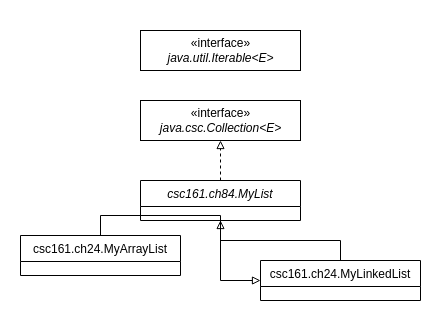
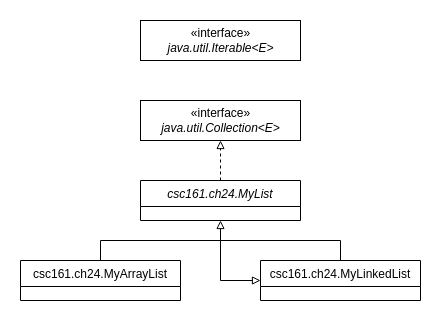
node "«interface» java.util.Iterable<E>": moved (221, 51) -> (221, 41)
node "«interface» java.csc.Collection<E>": label "«interface» java.csc.Collection<E>" -> "«interface» java.util.Collection<E>"
node "csc161.ch84.MyList": label "csc161.ch84.MyList" -> "csc161.ch24.MyList"
node "csc161.ch24.MyArrayList": moved (101, 256) -> (101, 281)
